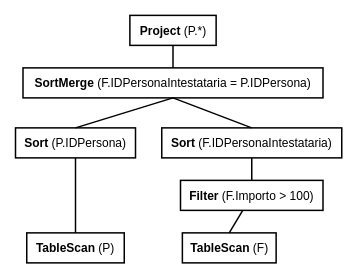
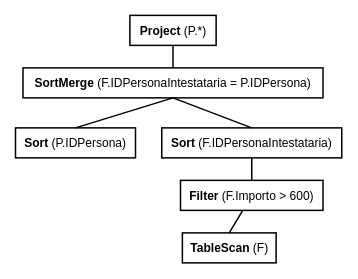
node "Filter (F.Importo > 100)": label "Filter (F.Importo > 100)" -> "Filter (F.Importo > 600)"
edge "Sort (P.IDPersona)" -- "TableScan (P)": removed
node "TableScan (P)": removed
